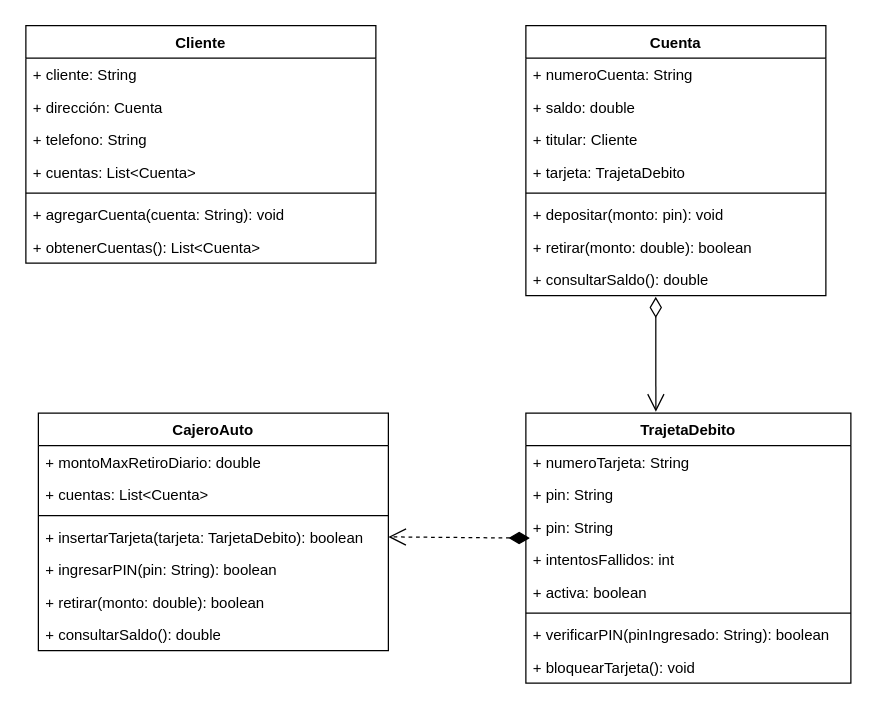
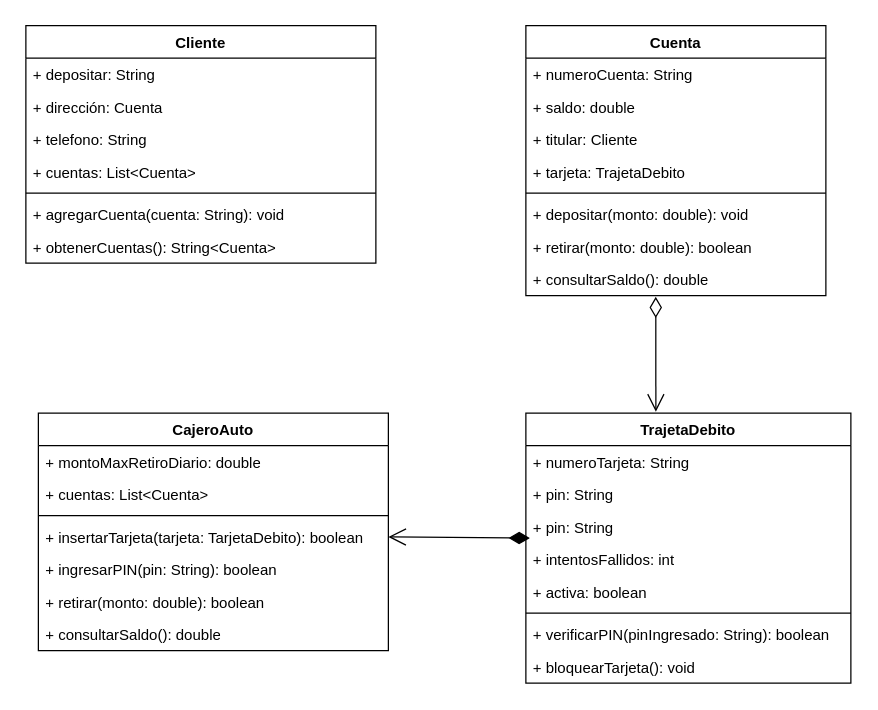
node "+ cliente: String": label "+ cliente: String" -> "+ depositar: String"
node "+ depositar(monto: pin): void": label "+ depositar(monto: pin): void" -> "+ depositar(monto: double): void"
node "+ obtenerCuentas(): List<Cuenta>": label "+ obtenerCuentas(): List<Cuenta>" -> "+ obtenerCuentas(): String<Cuenta>"
edge "+ insertarTarjeta(tarjeta: TarjetaDebito): boolean" -- "+ intentosFallidos: int": style dashed -> solid
